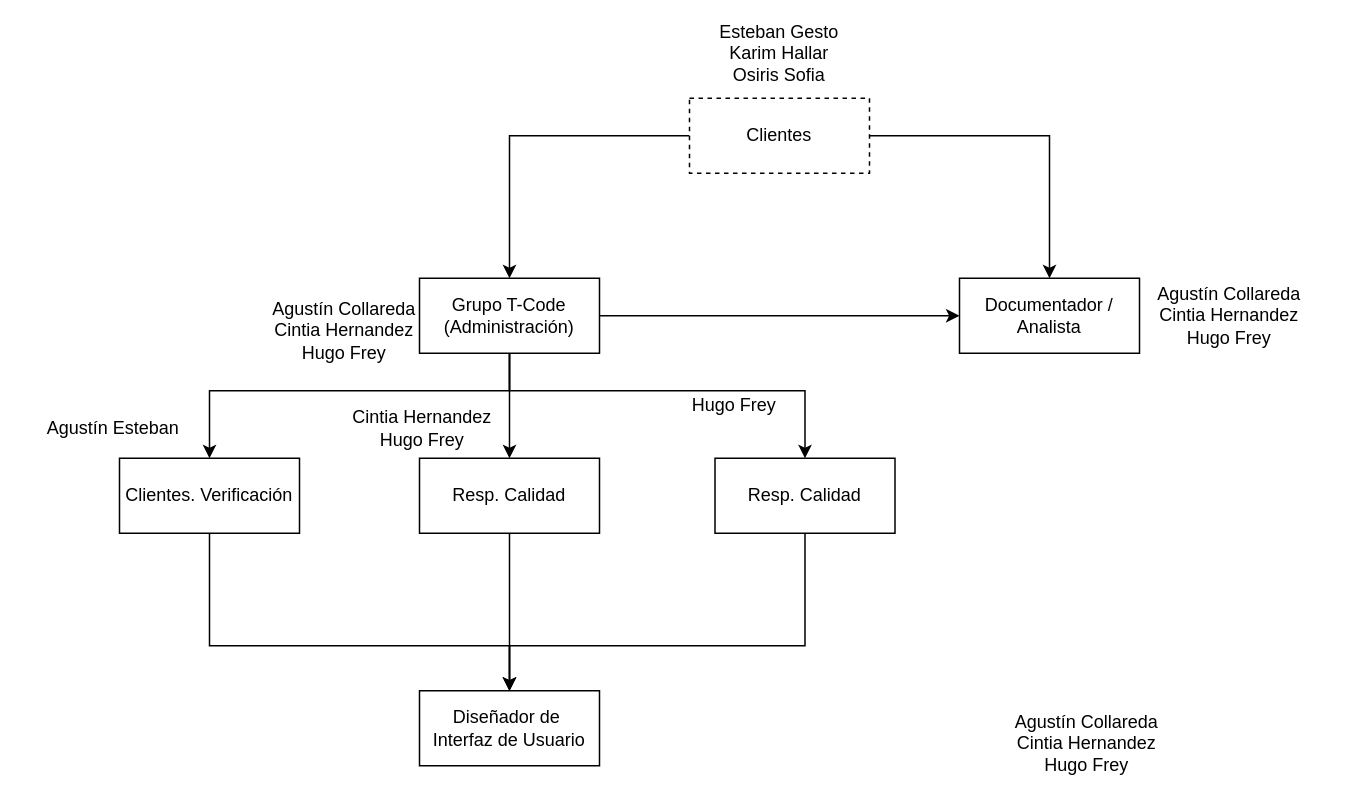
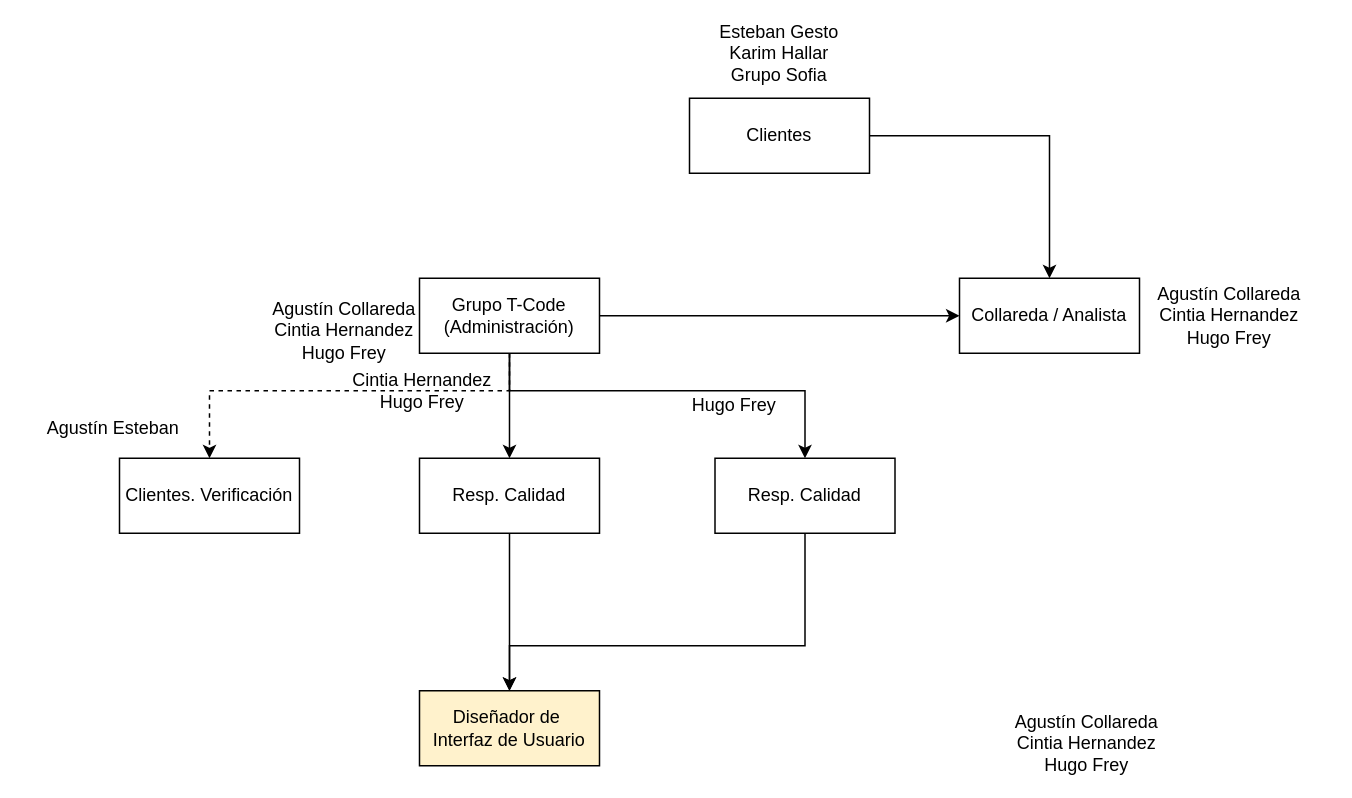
node "Esteban Gesto Karim Hallar Osiris Sofia": label "Esteban Gesto Karim Hallar Osiris Sofia" -> "Esteban Gesto Karim Hallar Grupo Sofia"
edge "Clientes" -> "Grupo T-Code (Administración)": removed
node "Clientes": style dashed -> solid
node "Documentador / Analista": label "Documentador / Analista" -> "Collareda / Analista"
edge "Grupo T-Code (Administración)" -> "Clientes. Verificación": style solid -> dashed
node "Cintia Hernandez Hugo Frey": moved (422, 428) -> (422, 391)
edge "Clientes. Verificación" -> "Diseñador de Interfaz de Usuario": removed
node "Diseñador de Interfaz de Usuario": fillcolor #ffffff -> #fff2cc
